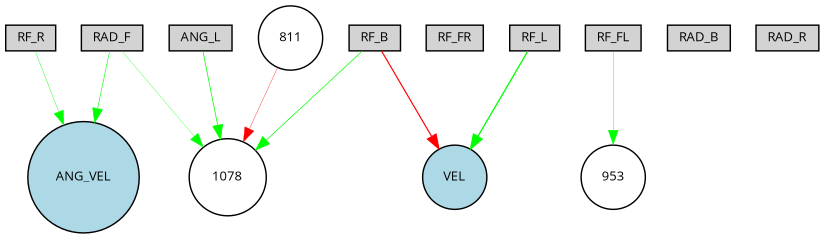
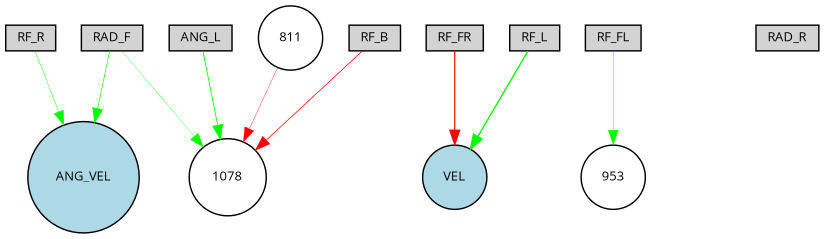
node "RAD_B": removed
edge "RF_B" -> "VEL": now "RF_FR" -> "VEL"
edge "RF_B" -> "1078": color green -> red
